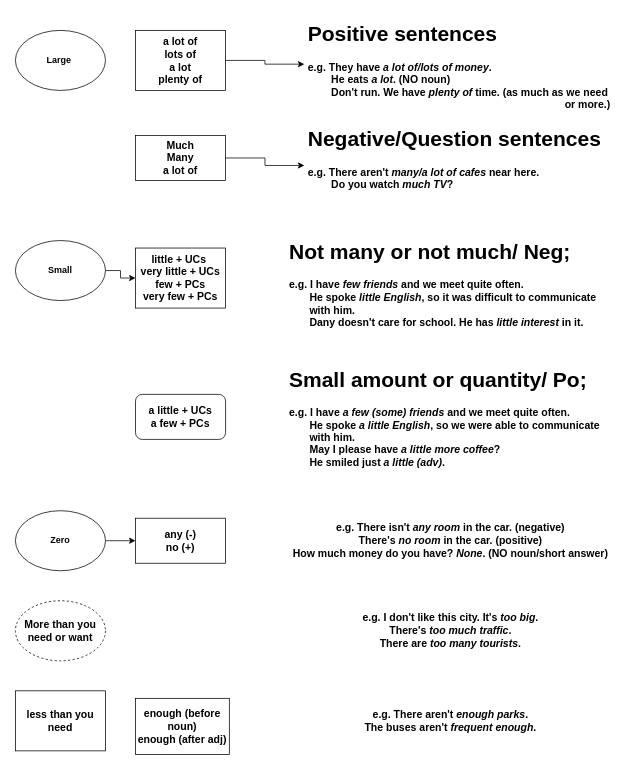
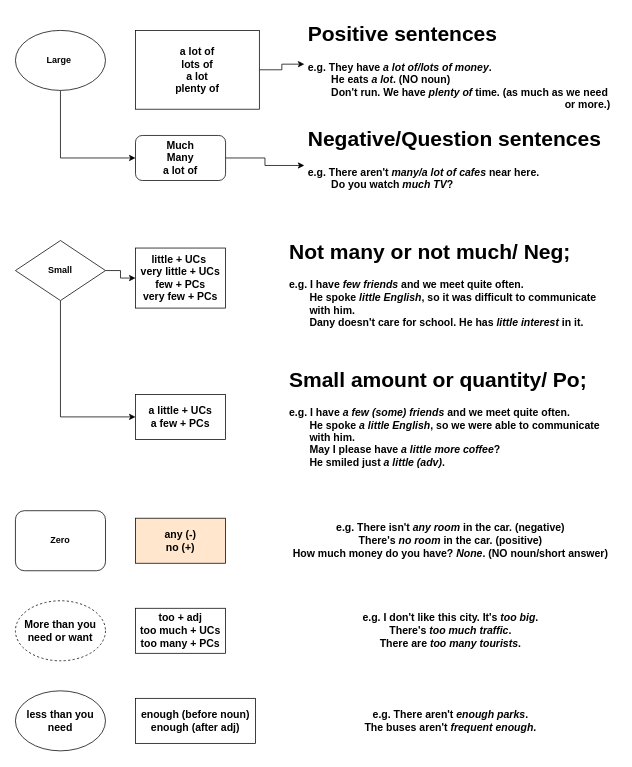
node "a lot of lots of a lot plenty of": size 90x60 -> 124x79
edge "Large" -> "Much Many a lot of": added
node "Much Many a lot of": shape rectangle -> rounded rectangle
node "Small": shape ellipse -> diamond
edge "Small" -> "a little + UCs a few + PCs": added
node "a little + UCs a few + PCs": shape rounded rectangle -> rectangle
node "Zero": shape ellipse -> rounded rectangle
edge "Zero" -> "any (-) no (+)": removed
node "any (-) no (+)": fillcolor #ffffff -> #ffe6cc
node "too + adj too much + UCs too many + PCs": added
node "less than you need": shape rectangle -> ellipse
node "enough (before noun) enough (after adj)": size 94x56 -> 120x45
